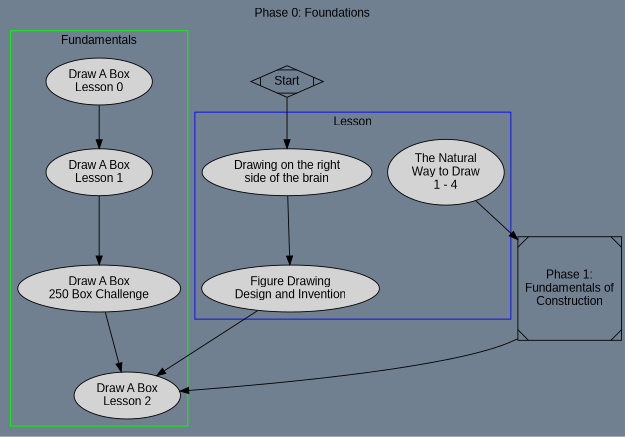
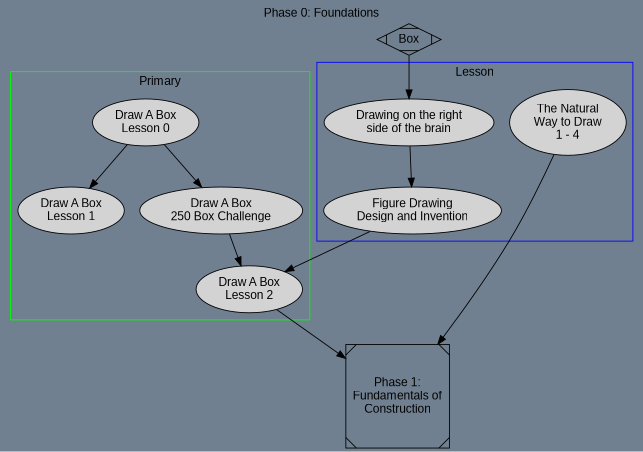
cluster "Fundamentals": label "Fundamentals" -> "Primary"
node "Start": label "Start" -> "Box"
edge "Draw A Box Lesson 1" -> "Draw A Box 250 Box Challenge": now "Draw A Box Lesson 0" -> "Draw A Box 250 Box Challenge"
edge "Phase 1: Fundamentals of Construction" -> "Draw A Box Lesson 2": reversed
